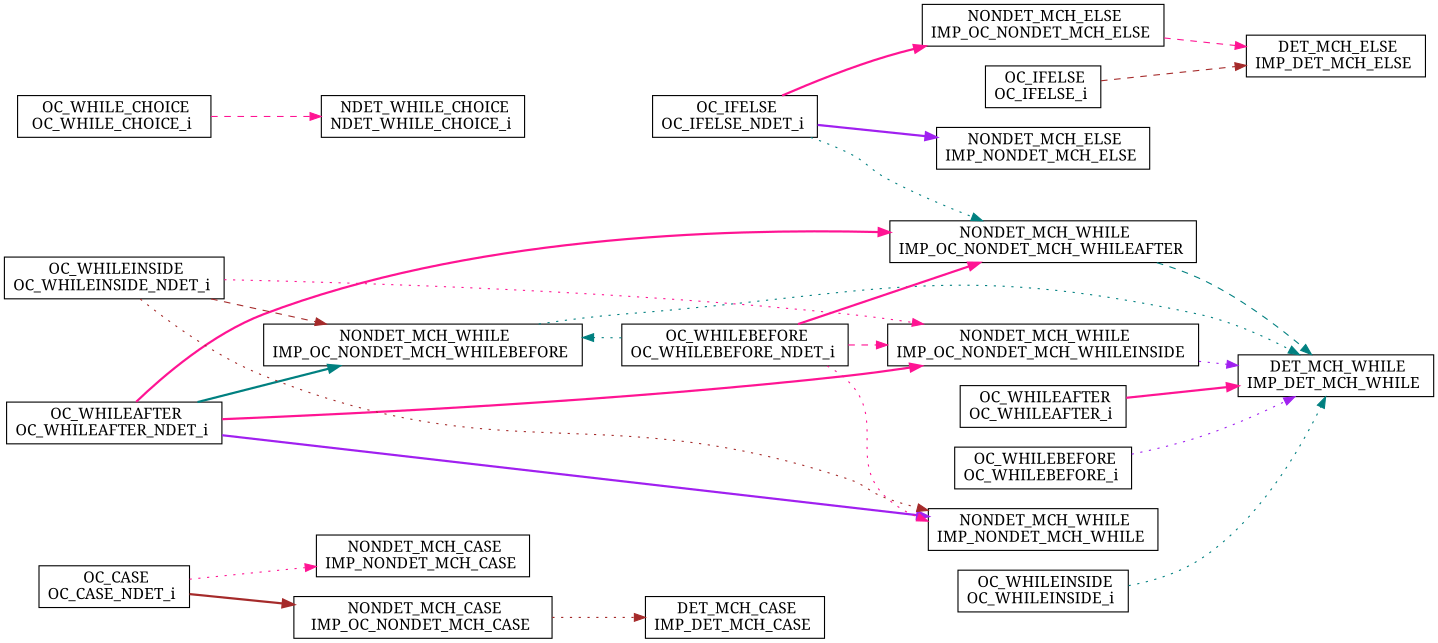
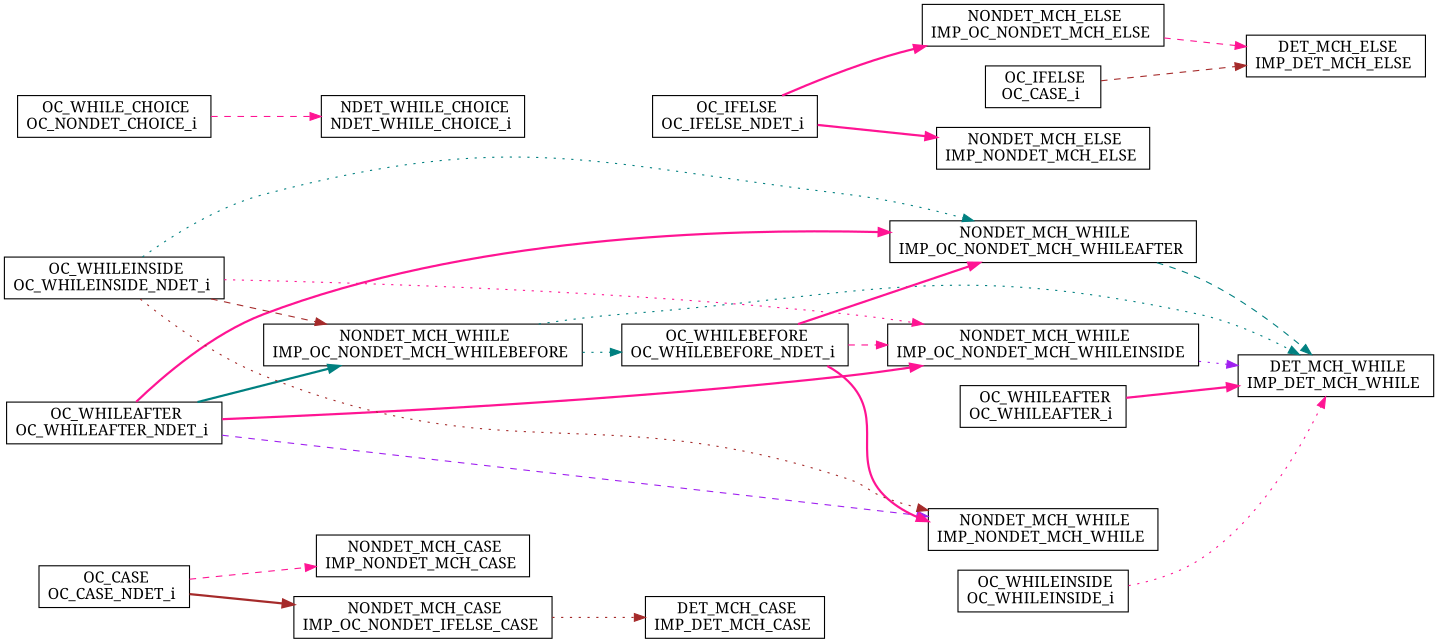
node "OC_IFELSE OC_IFELSE_i": label "OC_IFELSE OC_IFELSE_i" -> "OC_IFELSE OC_CASE_i"
node "OC_WHILE_CHOICE OC_WHILE_CHOICE_i": label "OC_WHILE_CHOICE OC_WHILE_CHOICE_i" -> "OC_WHILE_CHOICE OC_NONDET_CHOICE_i"
edge "OC_IFELSE OC_IFELSE_NDET_i" -> "NONDET_MCH_ELSE IMP_NONDET_MCH_ELSE": color purple -> deeppink
edge "OC_IFELSE OC_IFELSE_NDET_i" -> "NONDET_MCH_WHILE IMP_OC_NONDET_MCH_WHILEAFTER": now "OC_WHILEINSIDE OC_WHILEINSIDE_NDET_i" -> "NONDET_MCH_WHILE IMP_OC_NONDET_MCH_WHILEAFTER"
edge "OC_WHILEBEFORE OC_WHILEBEFORE_NDET_i" -> "NONDET_MCH_WHILE IMP_OC_NONDET_MCH_WHILEBEFORE": reversed
edge "OC_WHILEBEFORE OC_WHILEBEFORE_NDET_i" -> "NONDET_MCH_WHILE IMP_NONDET_MCH_WHILE": style dotted -> bold
node "OC_WHILEBEFORE OC_WHILEBEFORE_i": removed
edge "OC_WHILEAFTER OC_WHILEAFTER_NDET_i" -> "NONDET_MCH_WHILE IMP_NONDET_MCH_WHILE": style bold -> dashed
edge "OC_WHILEINSIDE OC_WHILEINSIDE_i" -> "DET_MCH_WHILE IMP_DET_MCH_WHILE": color teal -> deeppink
edge "OC_CASE OC_CASE_NDET_i" -> "NONDET_MCH_CASE IMP_NONDET_MCH_CASE": style dotted -> dashed
node "NONDET_MCH_CASE IMP_OC_NONDET_MCH_CASE": label "NONDET_MCH_CASE IMP_OC_NONDET_MCH_CASE" -> "NONDET_MCH_CASE IMP_OC_NONDET_IFELSE_CASE"
